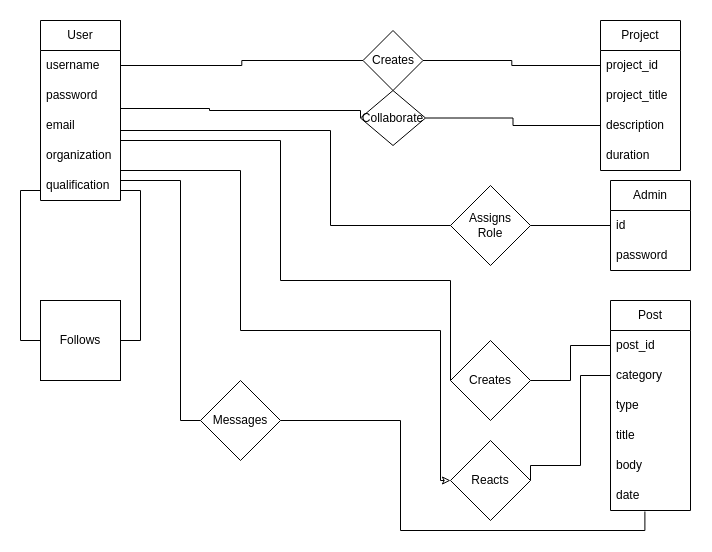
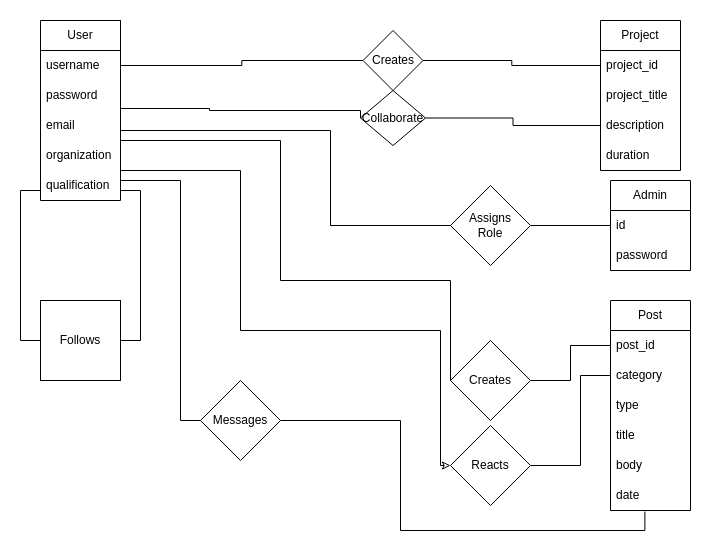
node "Reacts": moved (491, 481) -> (491, 466)
